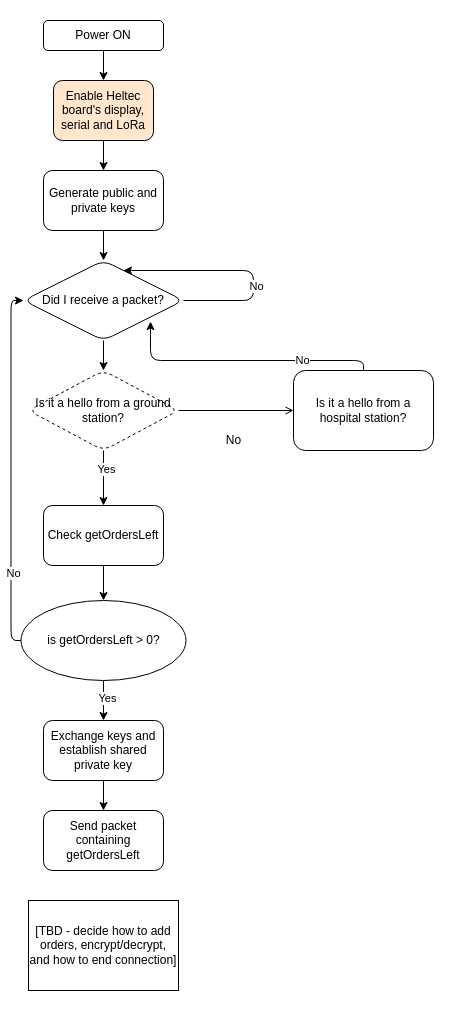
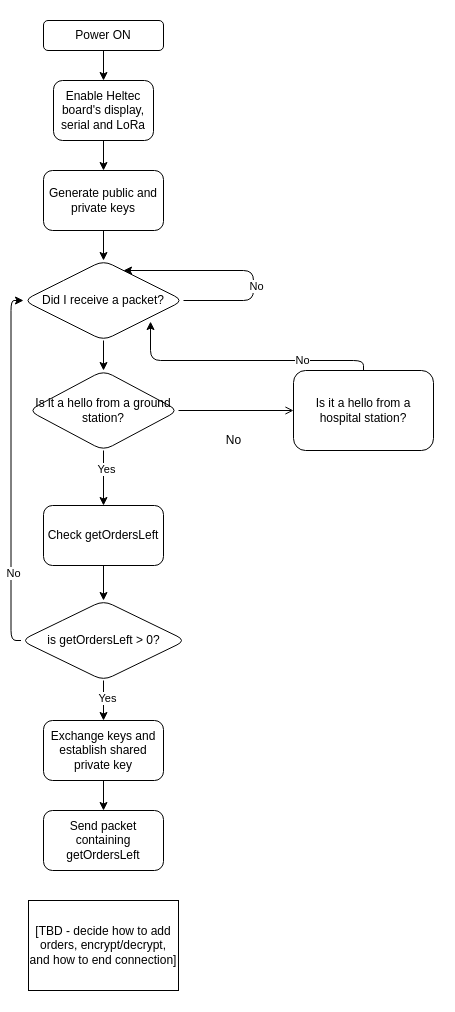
node "Enable Heltec board's display, serial and LoRa": fillcolor #ffe6cc -> #ffffff
node "Is it a hello from a ground station?": style dashed -> solid
node "is getOrdersLeft > 0?": shape ellipse -> diamond
